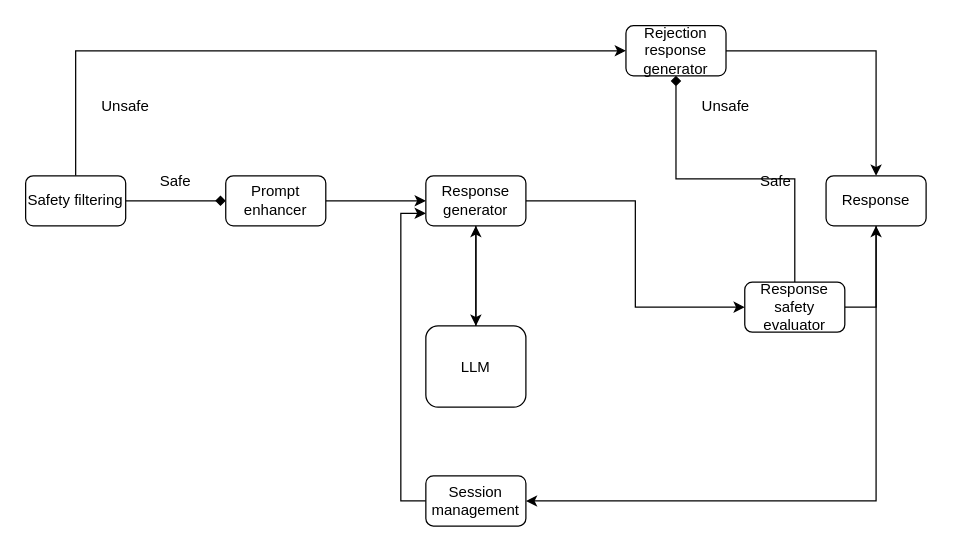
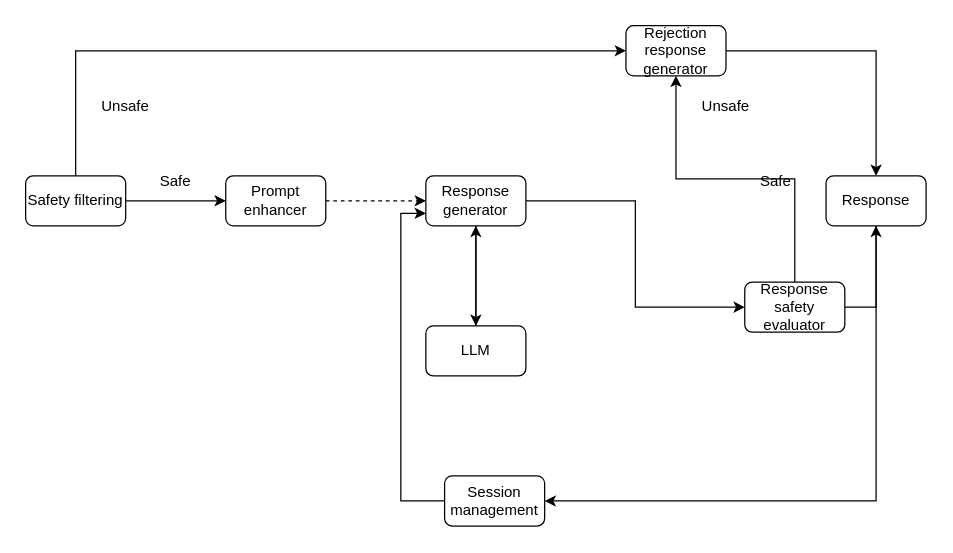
edge "Response safety evaluator" -> "Rejection response generator": arrowhead diamond -> classic
edge "Safety filtering" -> "Prompt enhancer": arrowhead diamond -> classic
edge "Prompt enhancer" -> "Response generator": style solid -> dashed
node "LLM": size 100x81 -> 100x50
node "Session management": moved (476, 501) -> (494, 501)
